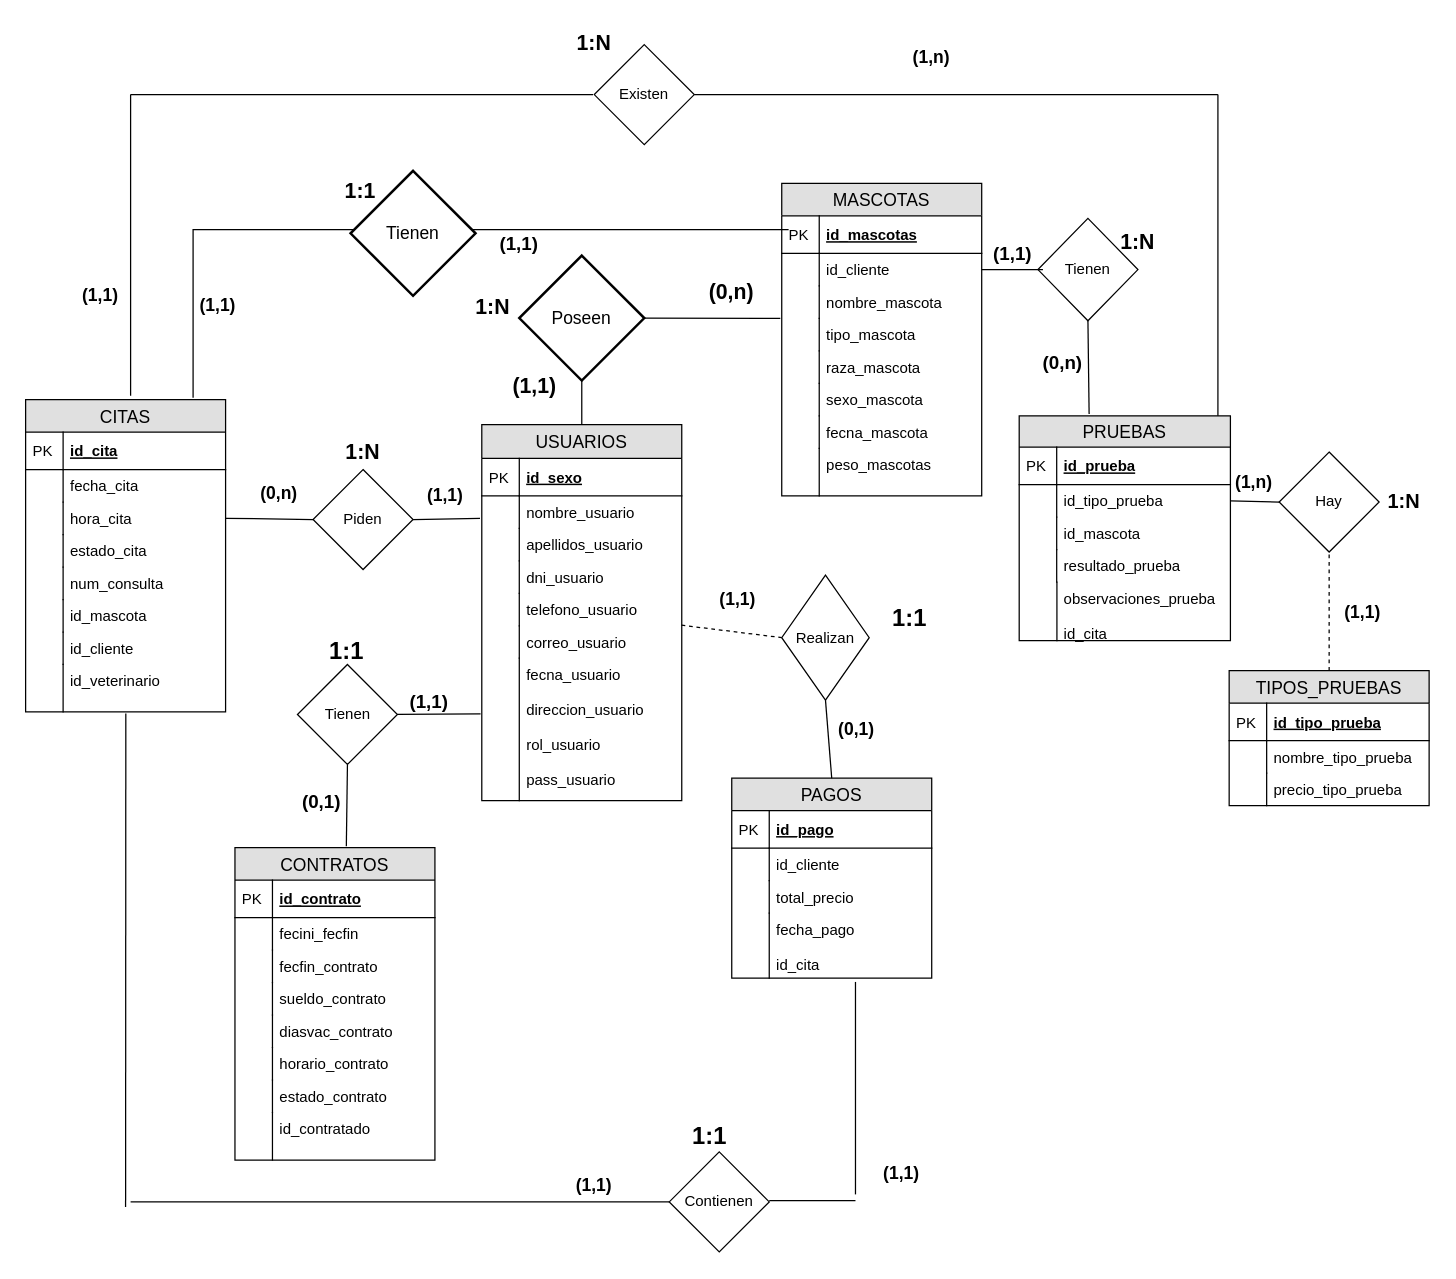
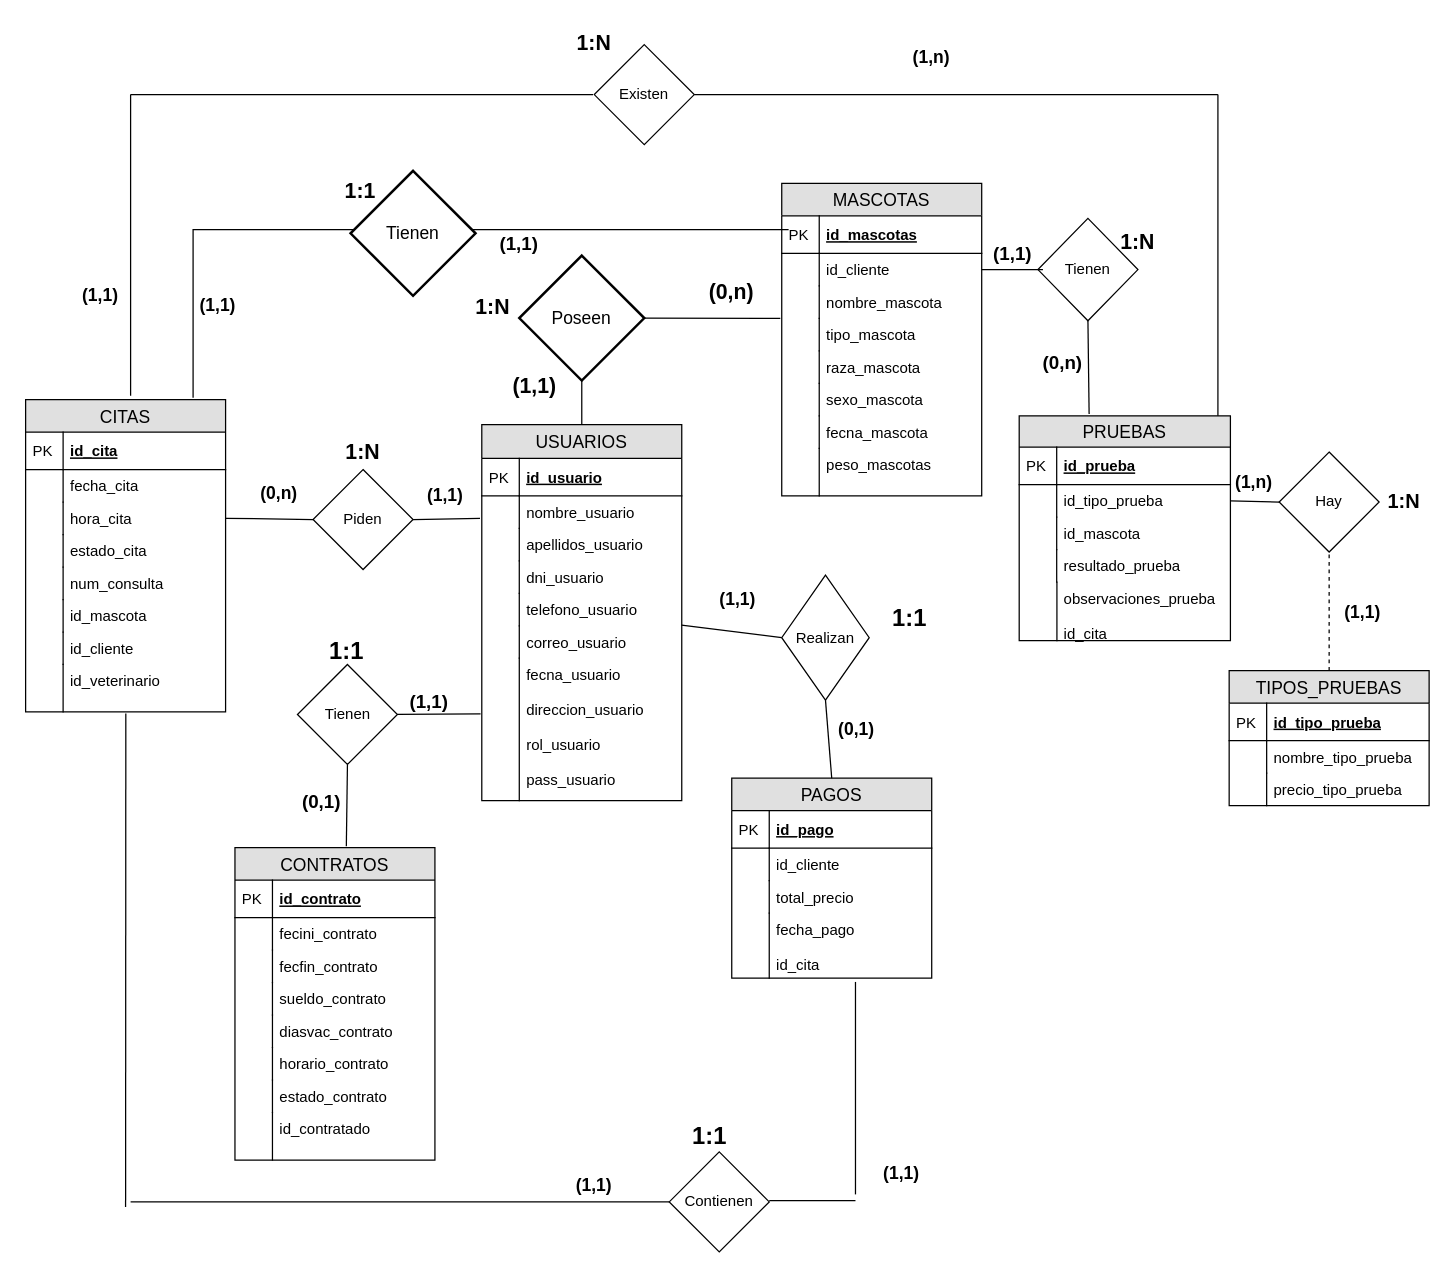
node "id_sexo": label "id_sexo" -> "id_usuario"
edge "Realizan" -- "correo_usuario": style dashed -> solid
node "fecini_fecfin": label "fecini_fecfin" -> "fecini_contrato"
